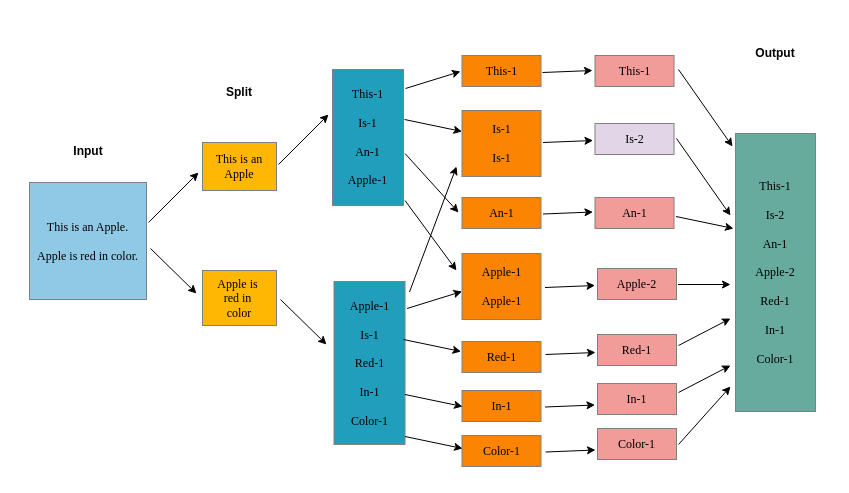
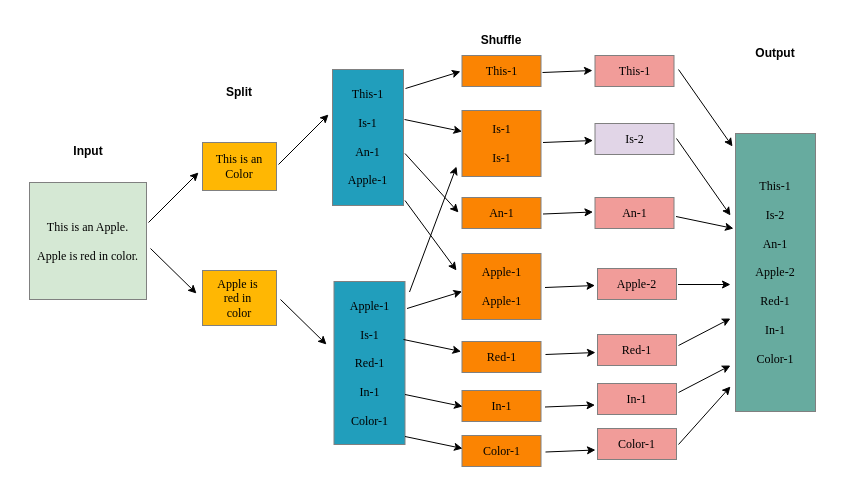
node "Shuffle": added
node "This is an Apple": label "This is an Apple" -> "This is an Color"
node "This is an Apple. Apple is red in color.": fillcolor #90c9e6 -> #d5e8d4
